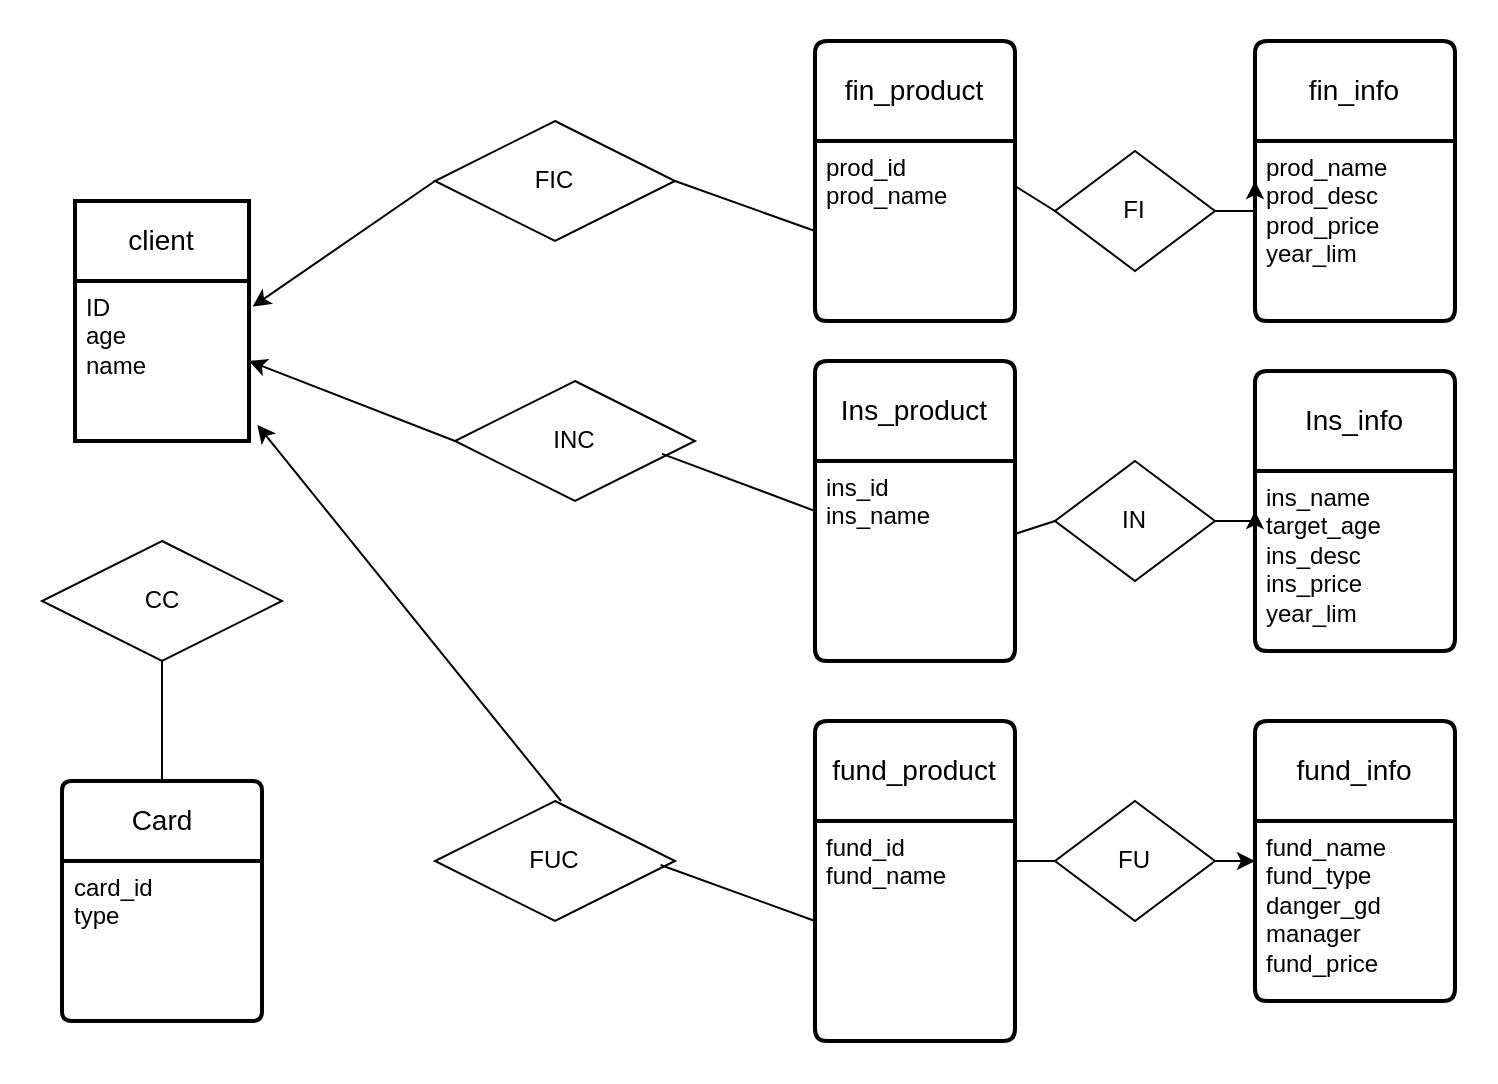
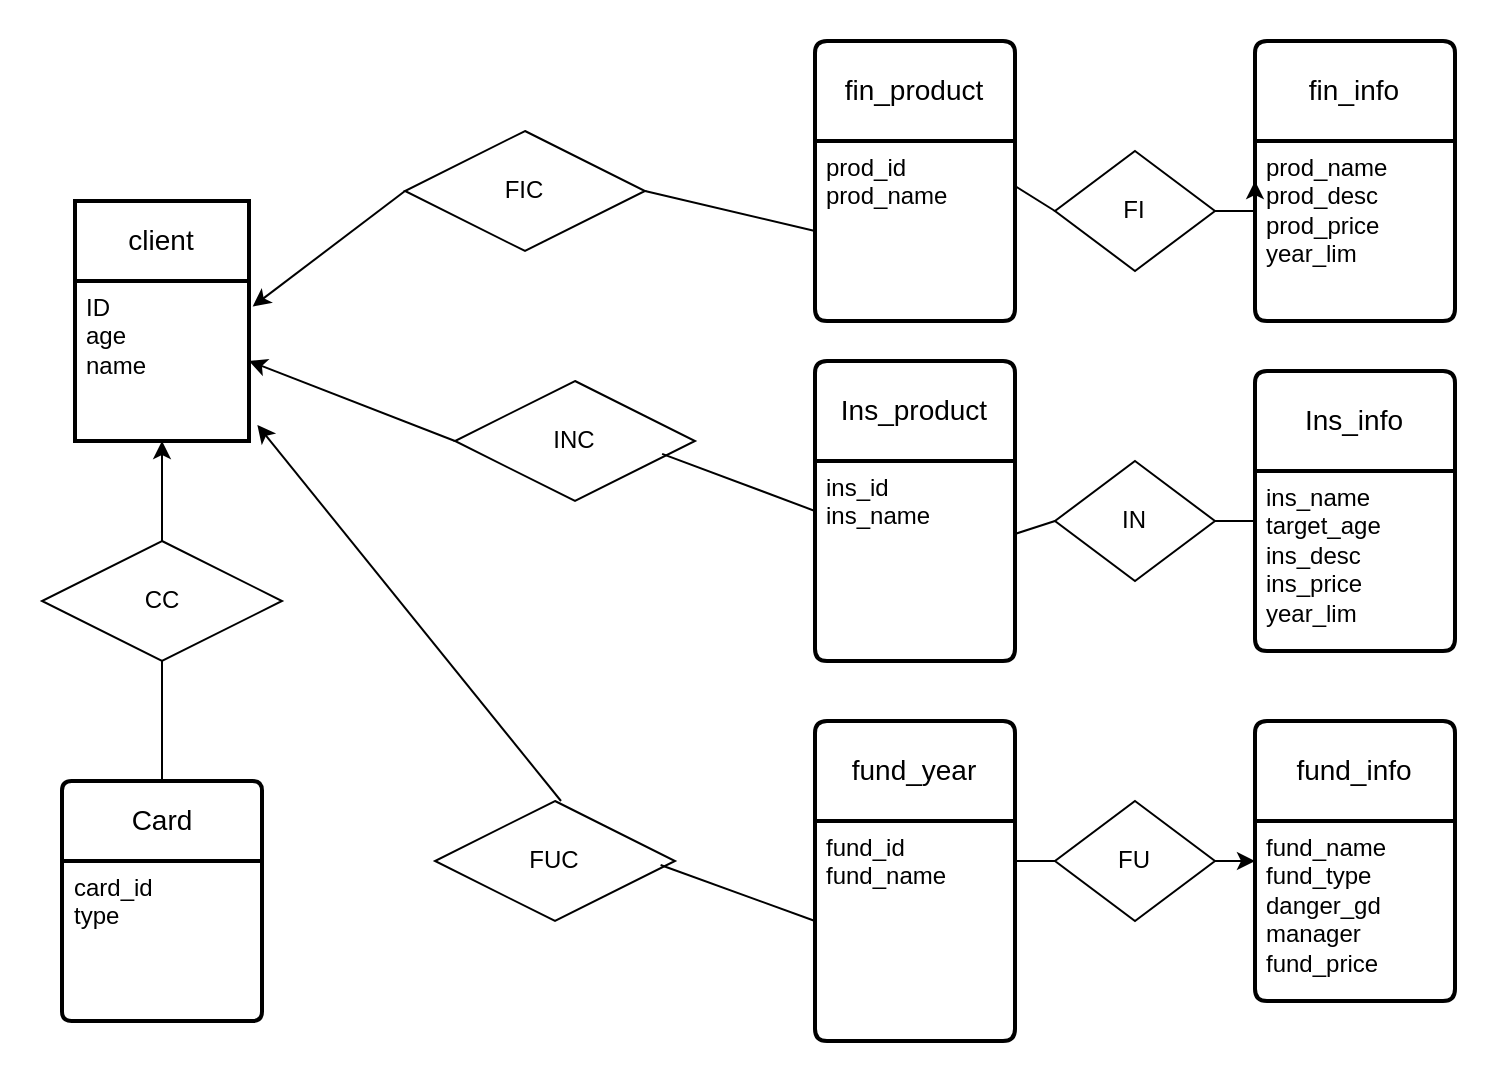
node "FIC": moved (555, 181) -> (525, 191)
edge "CC" -> "ID age name": added
edge "IN" -> "Ins_info": arrowhead classic -> none
node "fund_product": label "fund_product" -> "fund_year"
